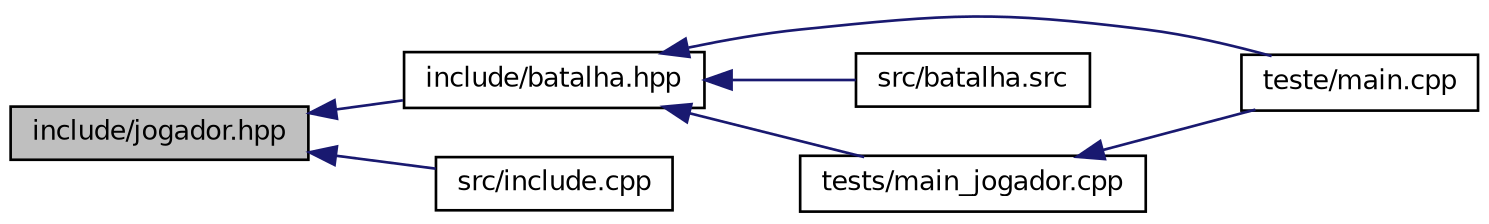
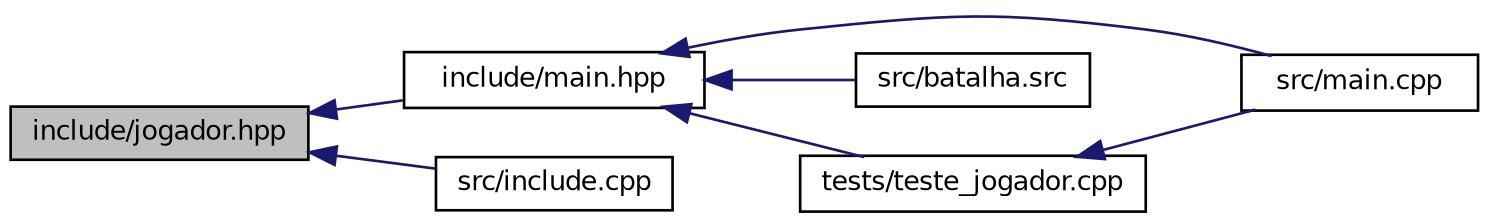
node "include/batalha.hpp": label "include/batalha.hpp" -> "include/main.hpp"
node "teste/main.cpp": label "teste/main.cpp" -> "src/main.cpp"
node "tests/main_jogador.cpp": label "tests/main_jogador.cpp" -> "tests/teste_jogador.cpp"
